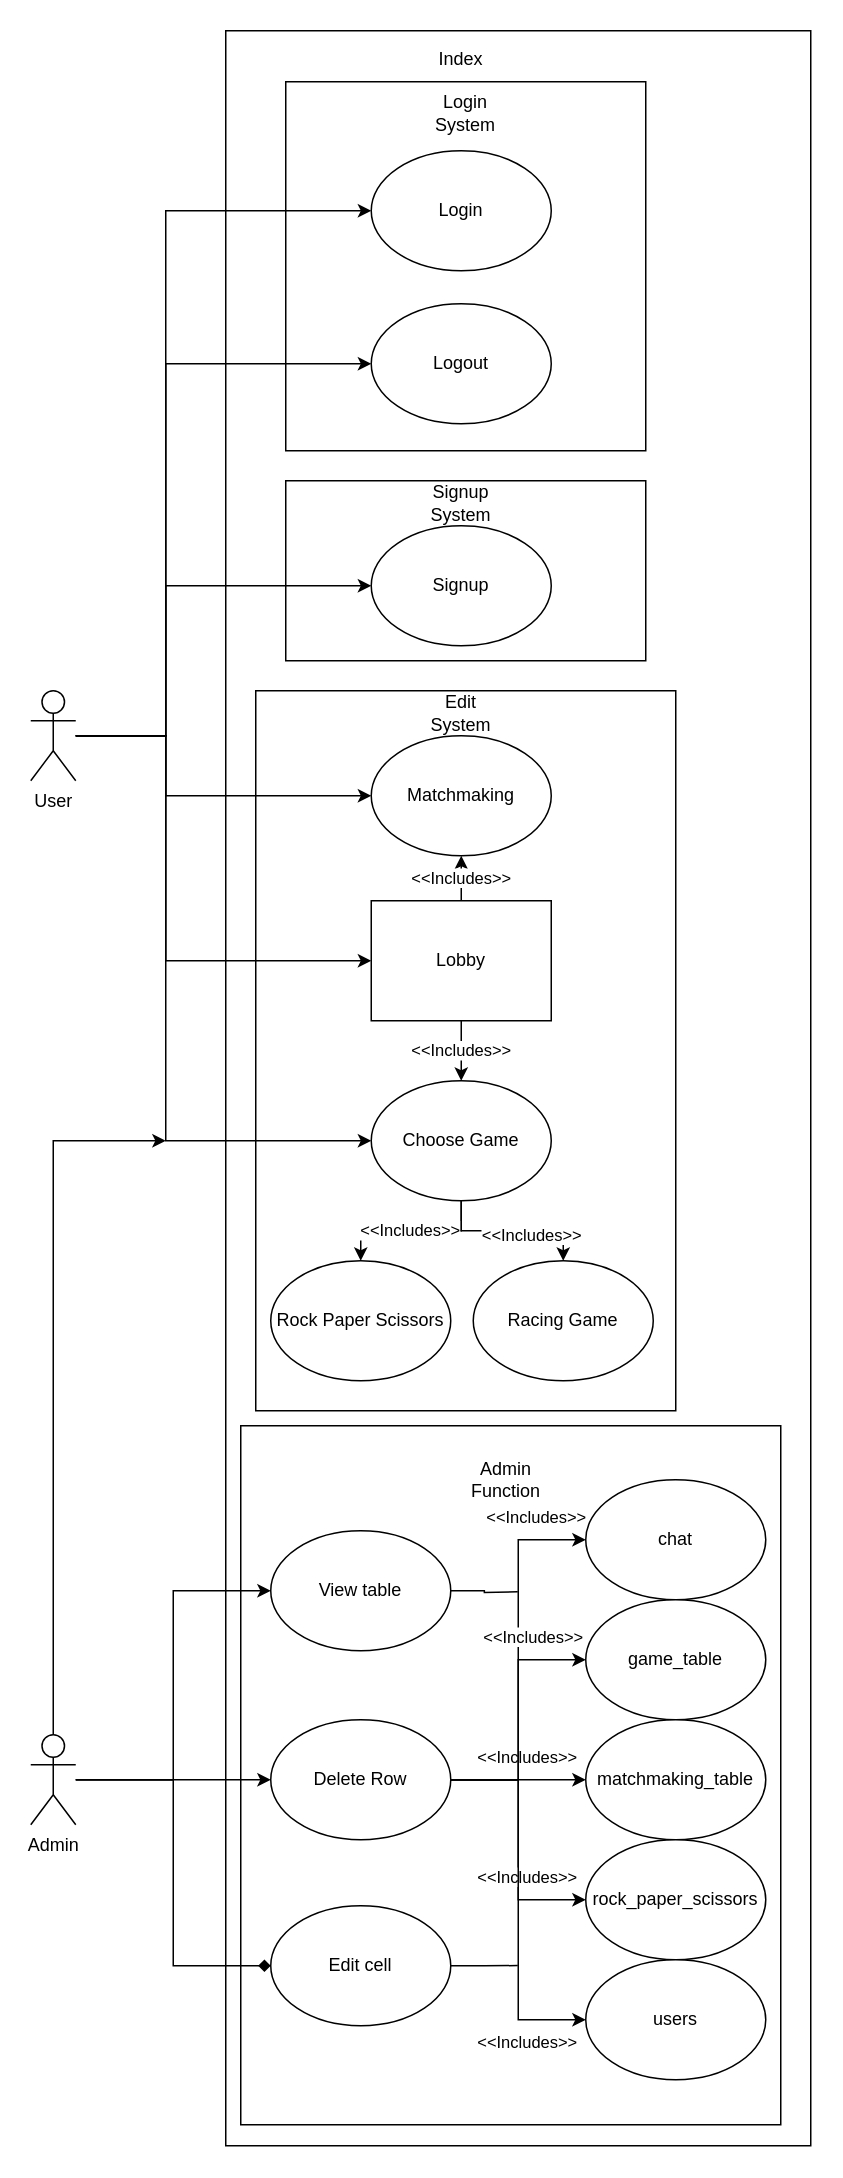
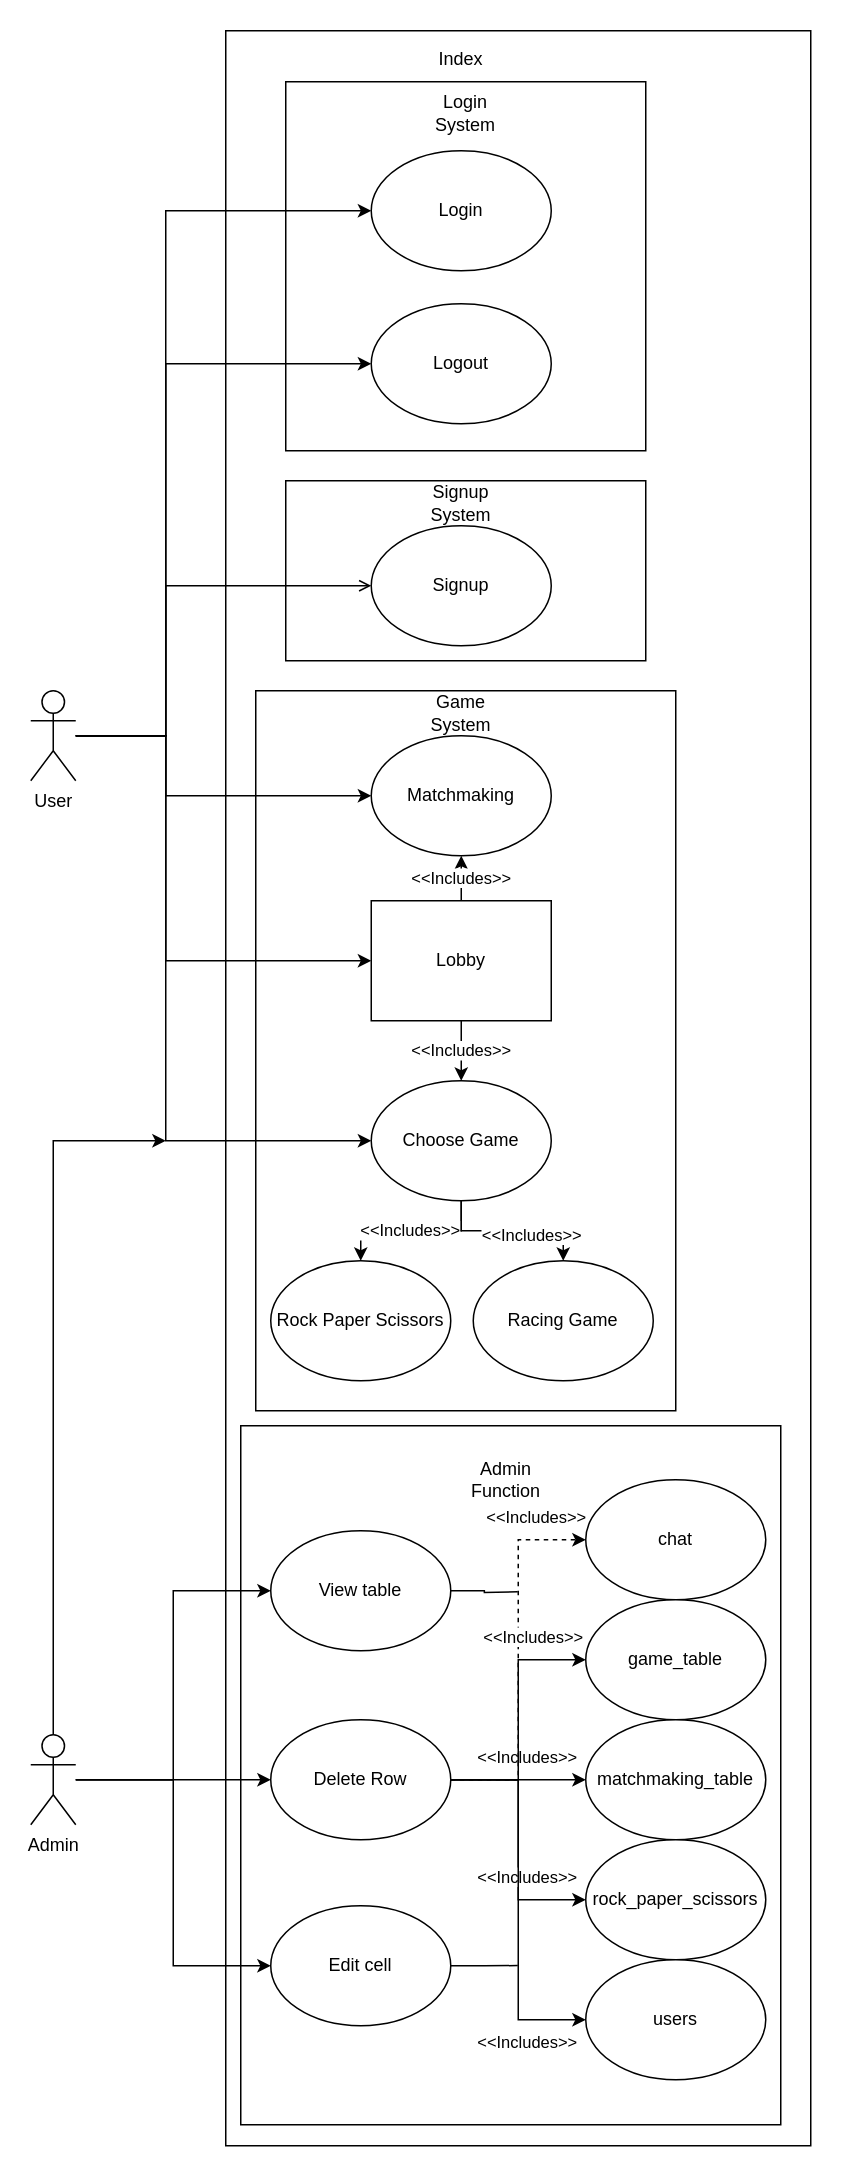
edge "User" -> "Signup": arrowhead classic -> open
node "Edit System": label "Edit System" -> "Game System"
edge "Delete Row" -> "chat": style solid -> dashed
edge "Admin" -> "Edit cell": arrowhead diamond -> classic
